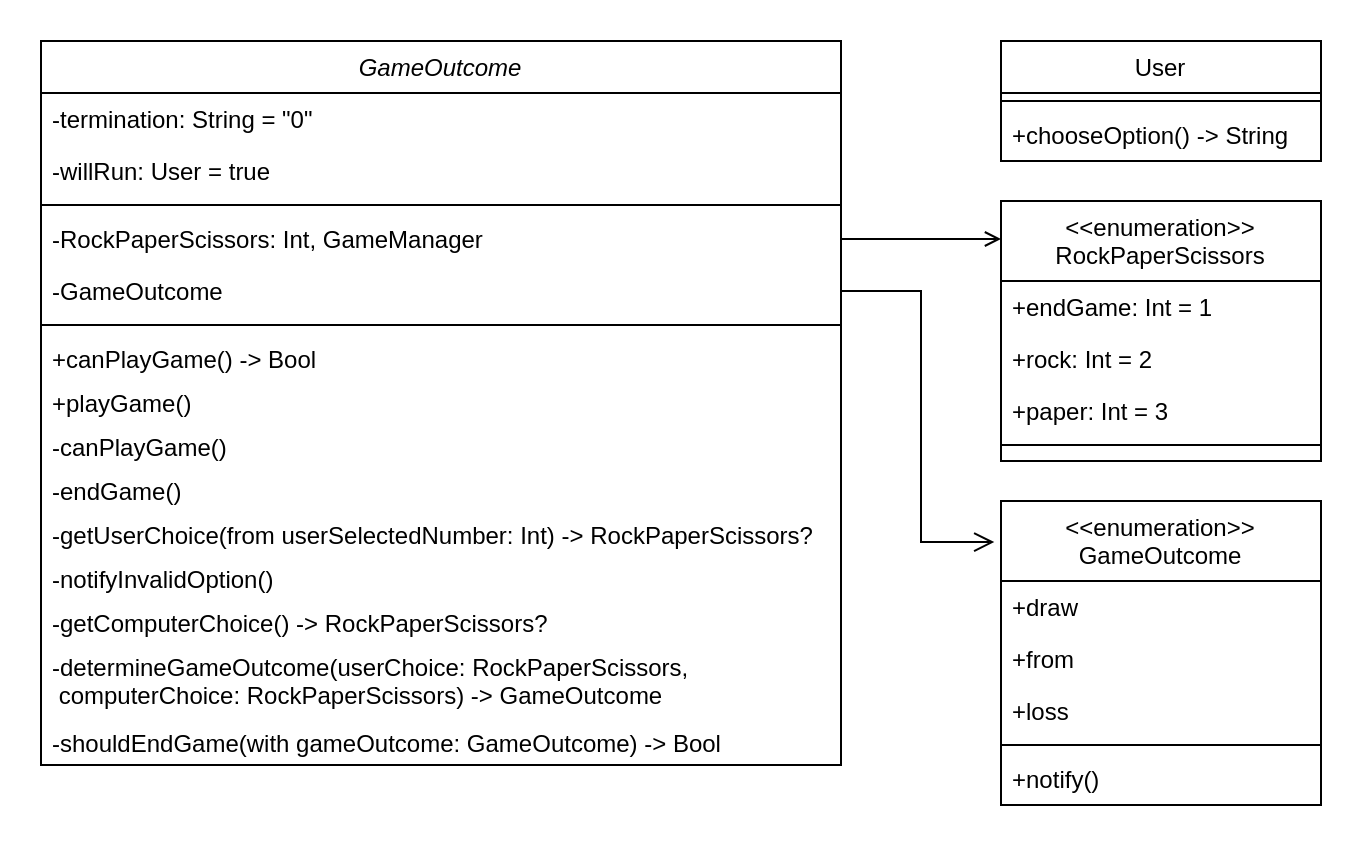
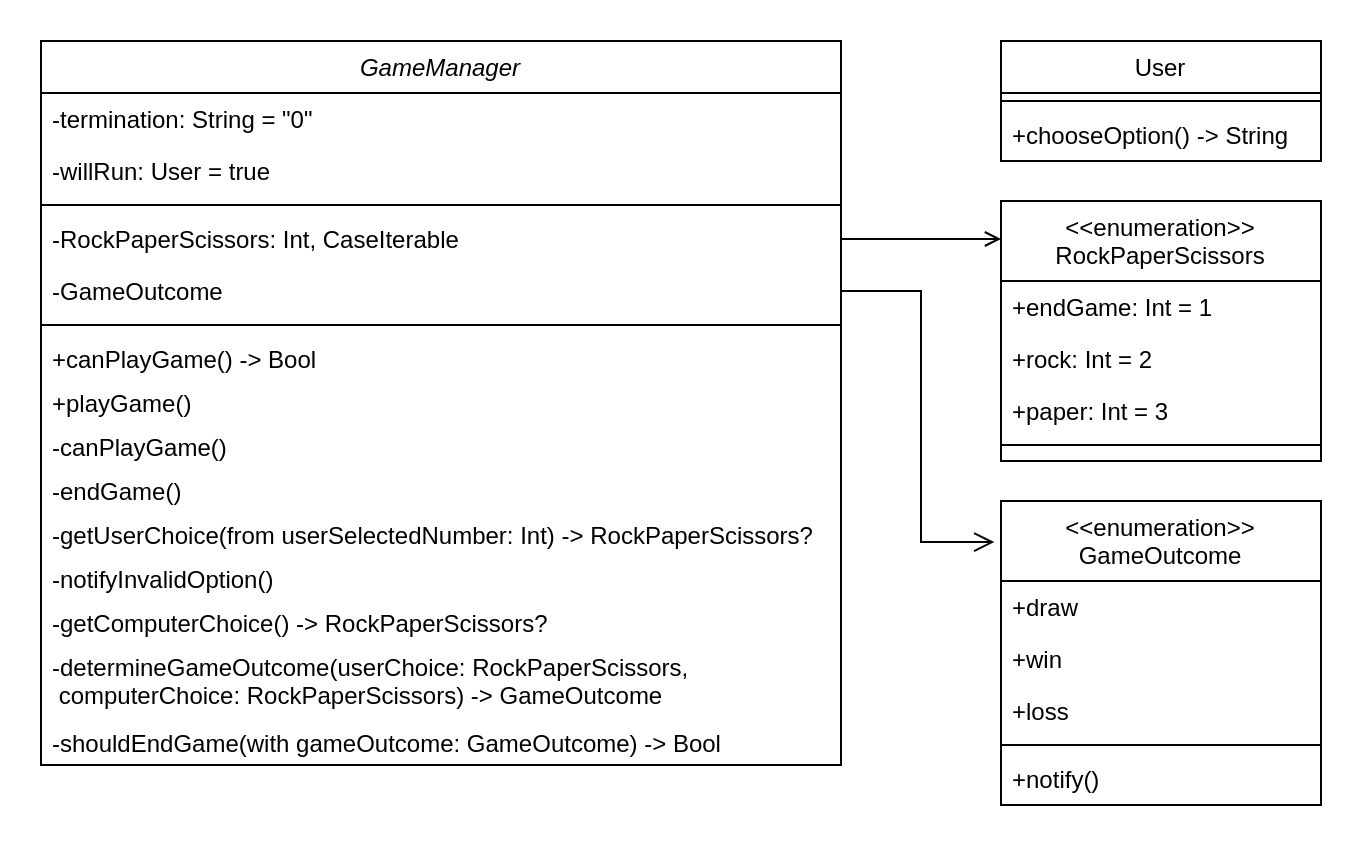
node "GameOutcome": label "GameOutcome" -> "GameManager"
node "-RockPaperScissors: Int, GameManager": label "-RockPaperScissors: Int, GameManager" -> "-RockPaperScissors: Int, CaseIterable"
node "+from": label "+from" -> "+win"
